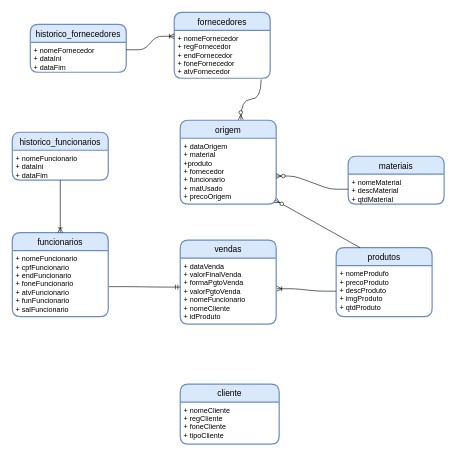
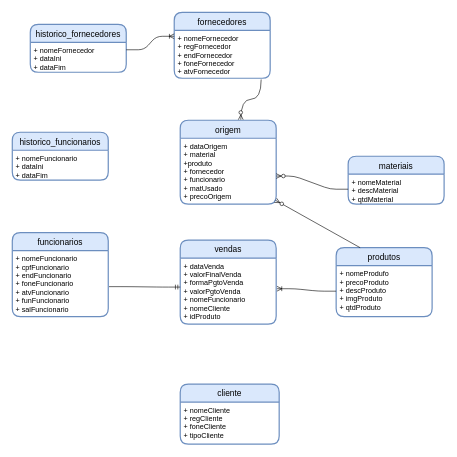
edge "+ nomeFuncionario + dataIni + dataFim" -> "funcionarios": removed
